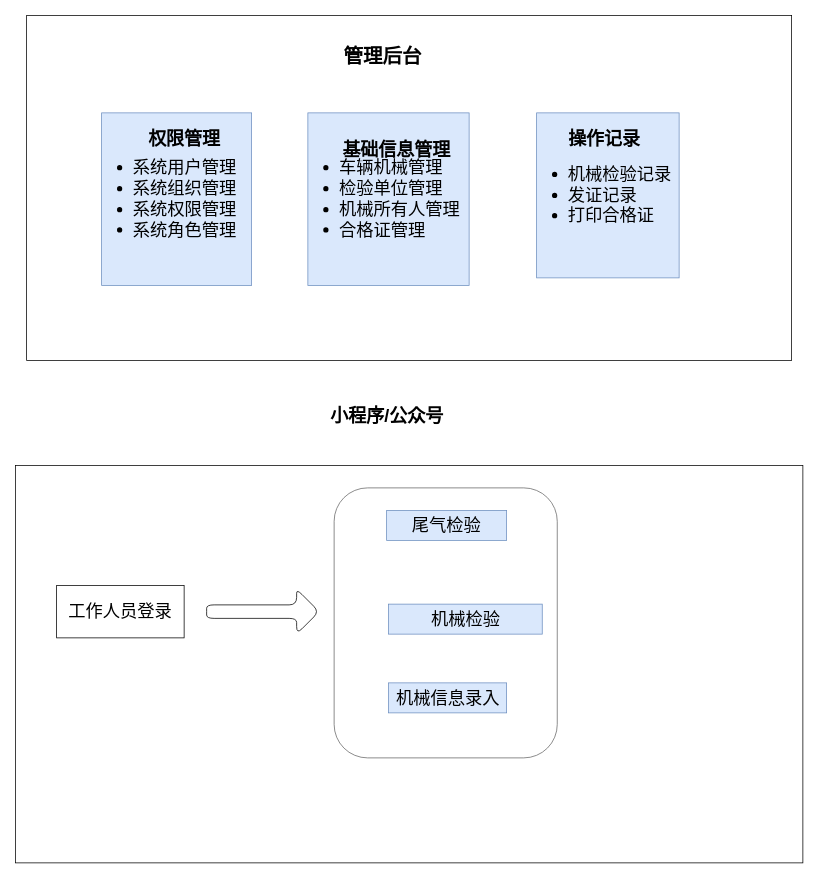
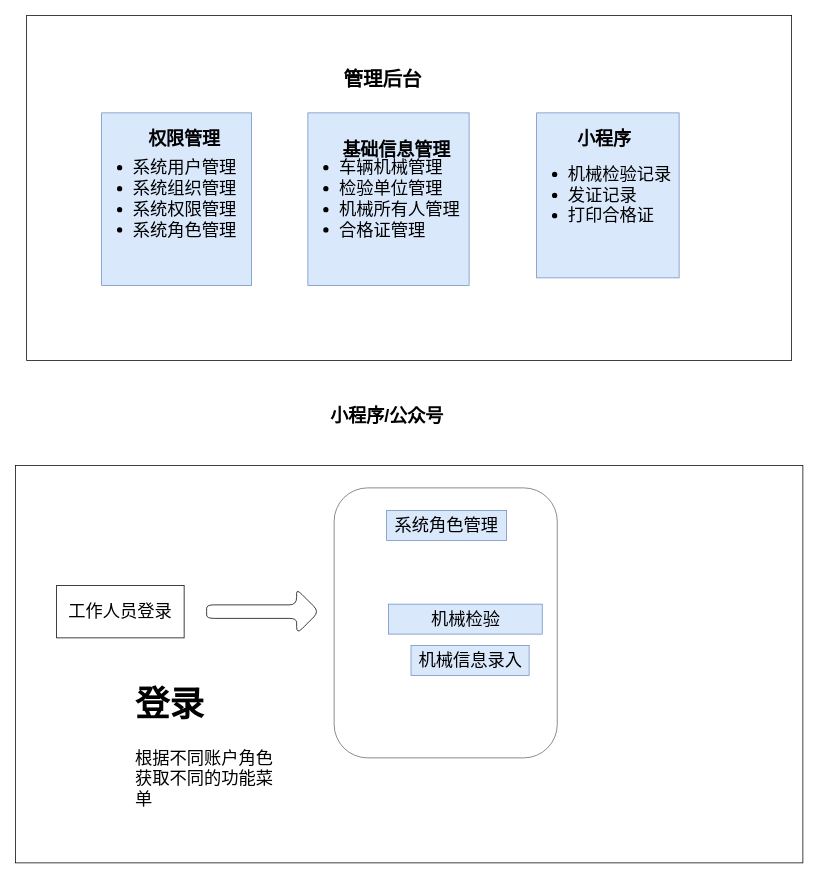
node "管理后台": moved (383, 57) -> (383, 79)
node "操作记录": label "操作记录" -> "小程序"
node "尾气检验": label "尾气检验" -> "系统角色管理"
node "机械信息录入": moved (448, 698) -> (470, 660)
node "登录根据不同账户角色获取不同的功能菜单": added
